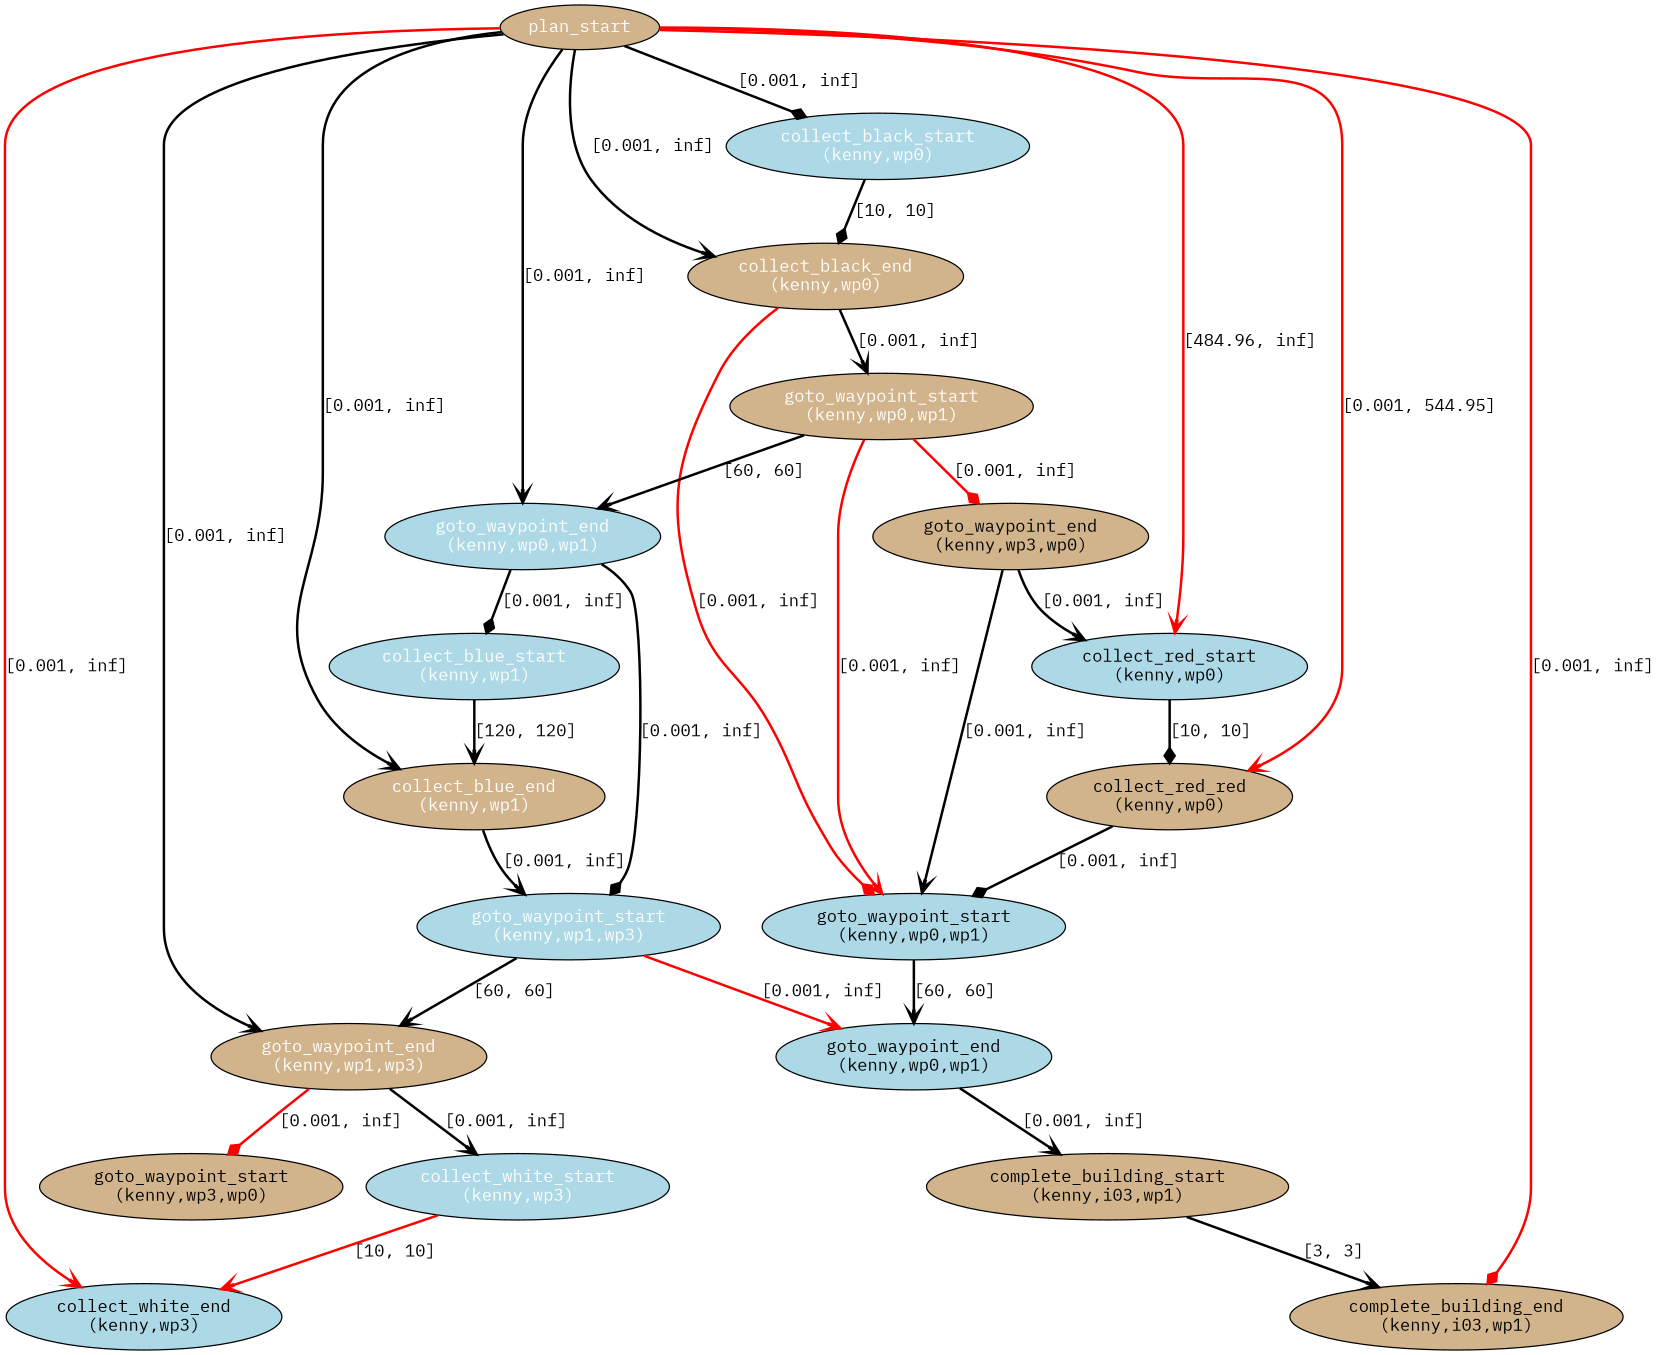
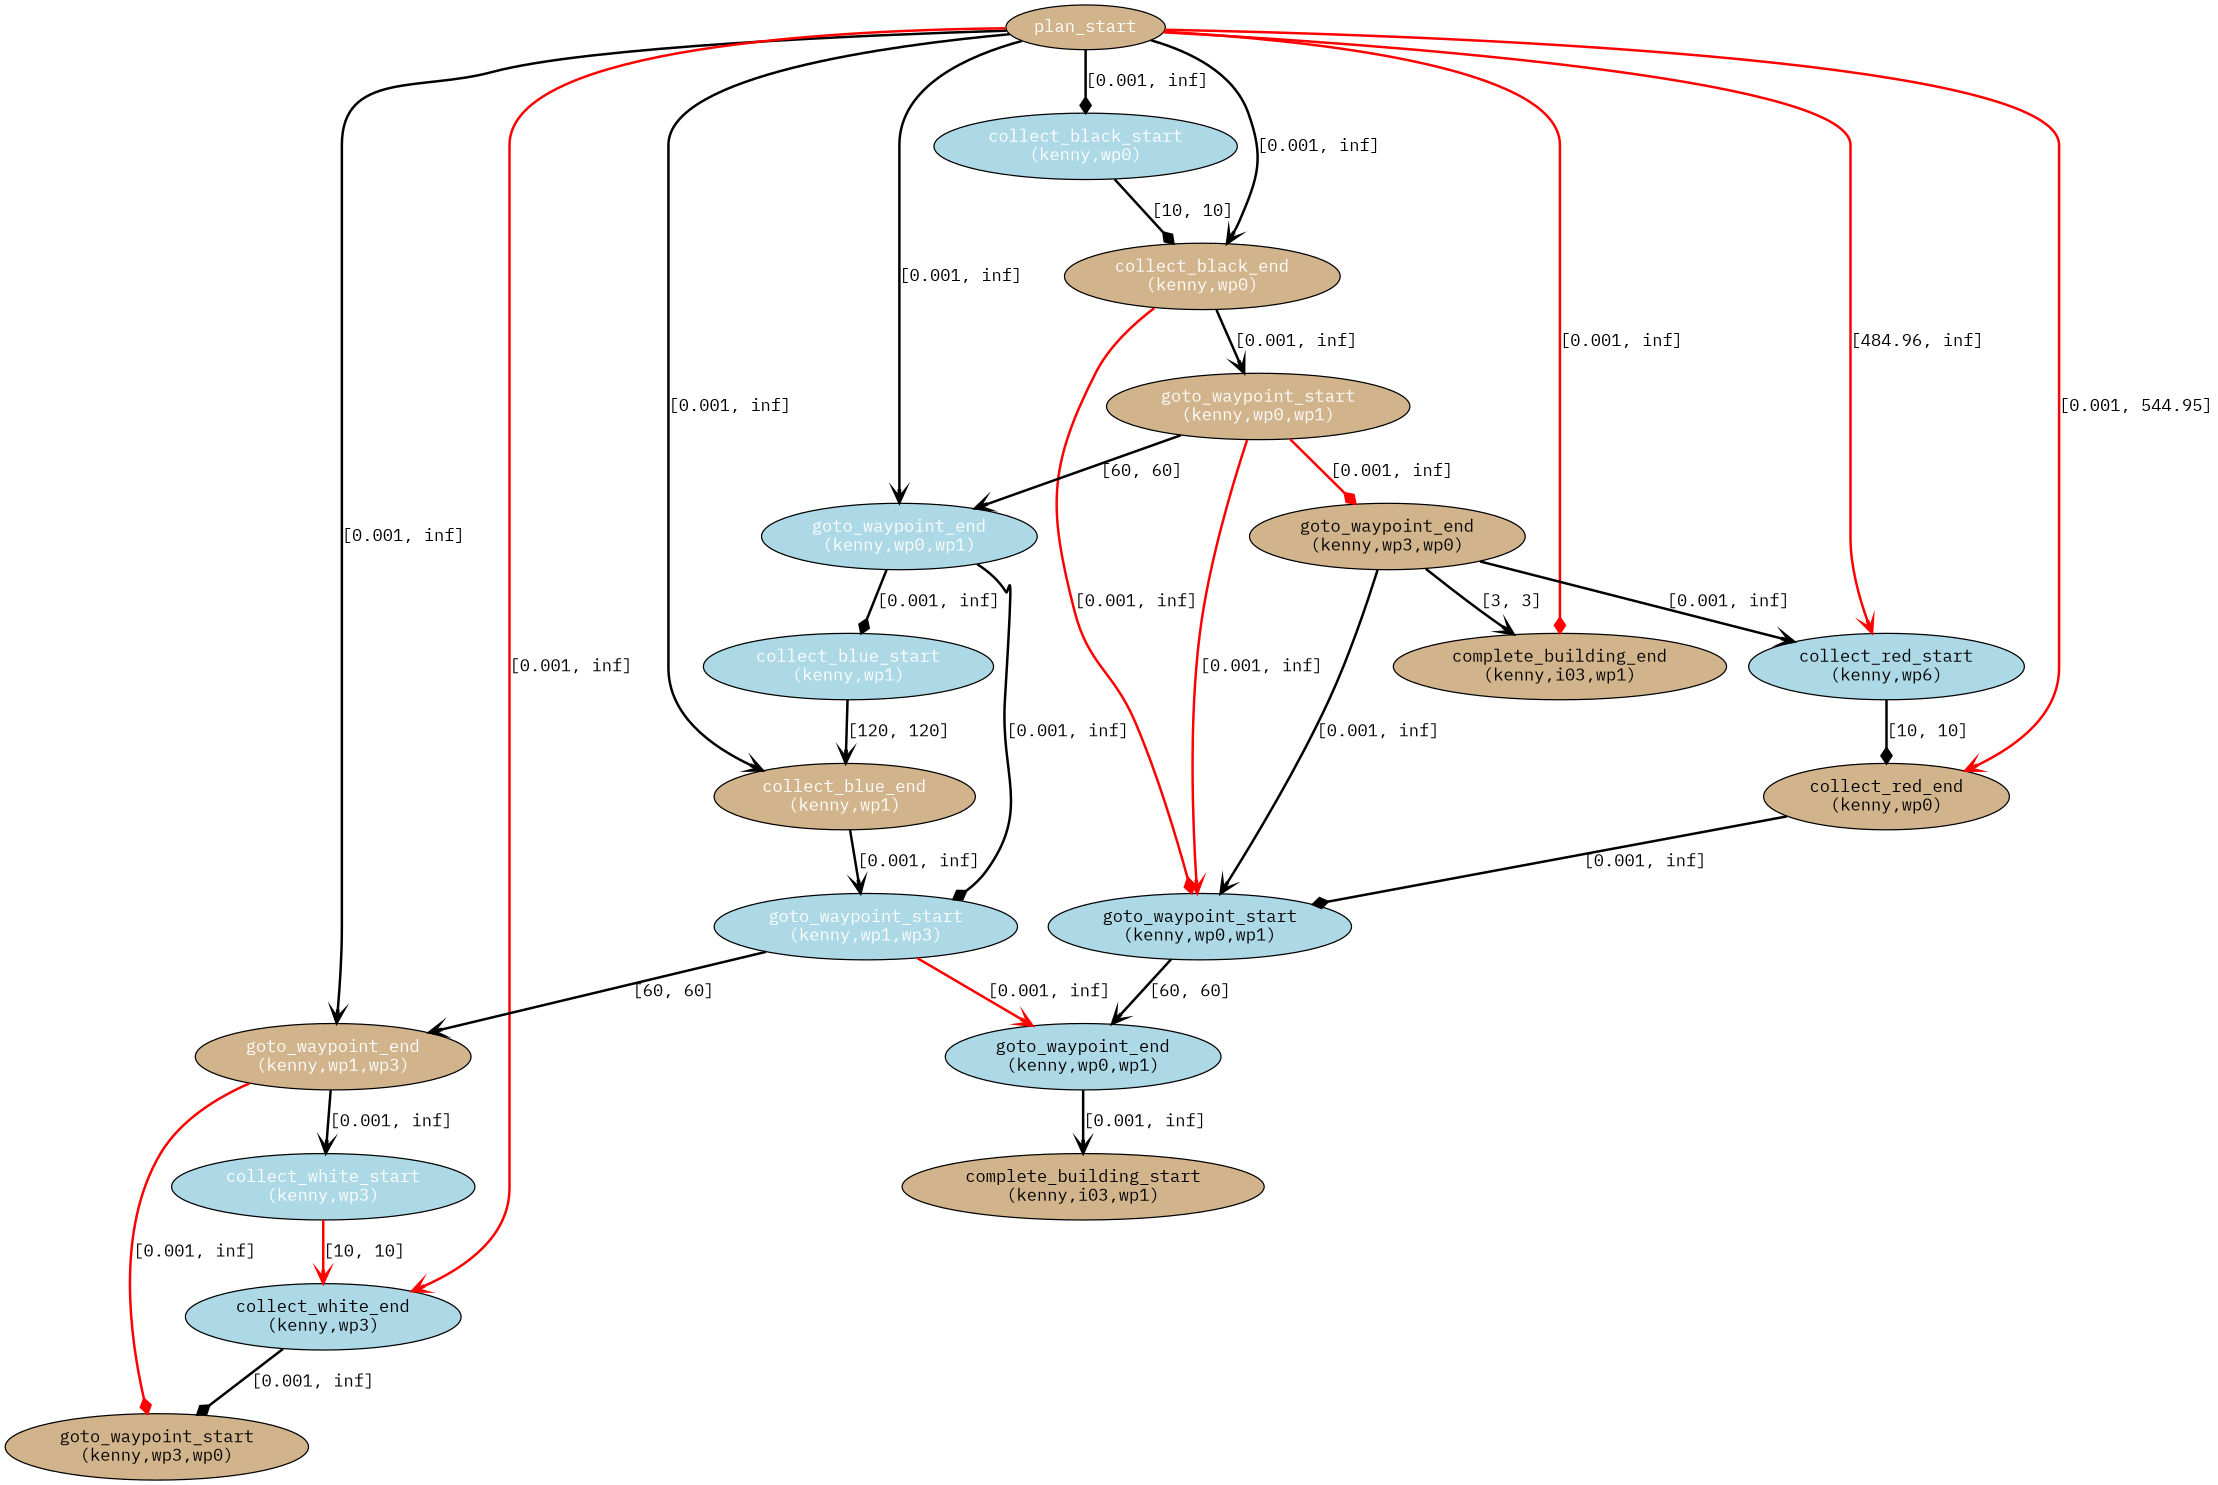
node "collect_red_start (kenny,wp0)": label "collect_red_start (kenny,wp0)" -> "collect_red_start (kenny,wp6)"
node "collect_red_red (kenny,wp0)": label "collect_red_red (kenny,wp0)" -> "collect_red_end (kenny,wp0)"
edge "complete_building_start (kenny,i03,wp1)" -> "complete_building_end (kenny,i03,wp1)": now "goto_waypoint_end (kenny,wp3,wp0)" -> "complete_building_end (kenny,i03,wp1)"
edge "collect_white_end (kenny,wp3)" -> "goto_waypoint_start (kenny,wp3,wp0)": added, label "[0.001, inf]"
